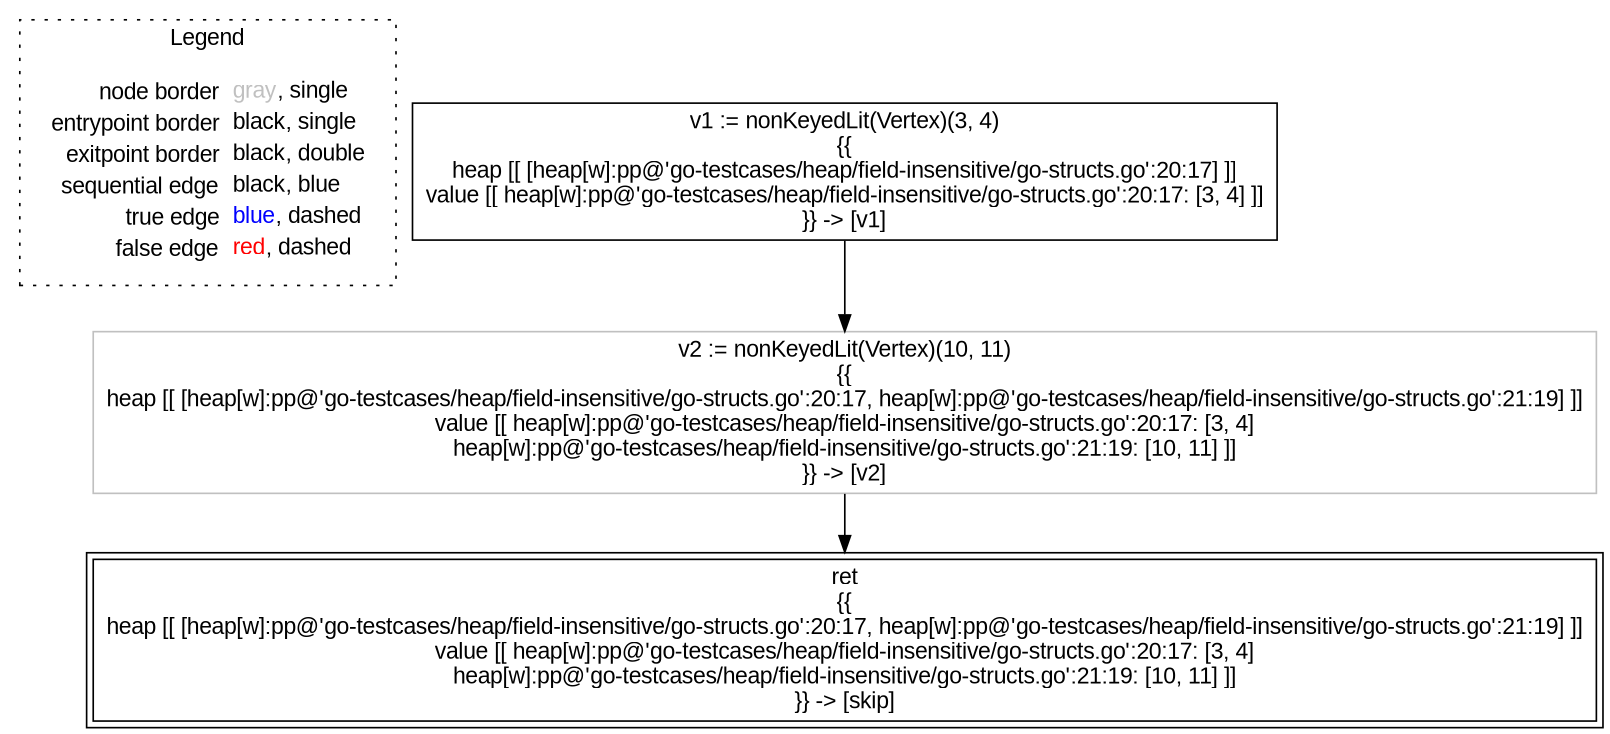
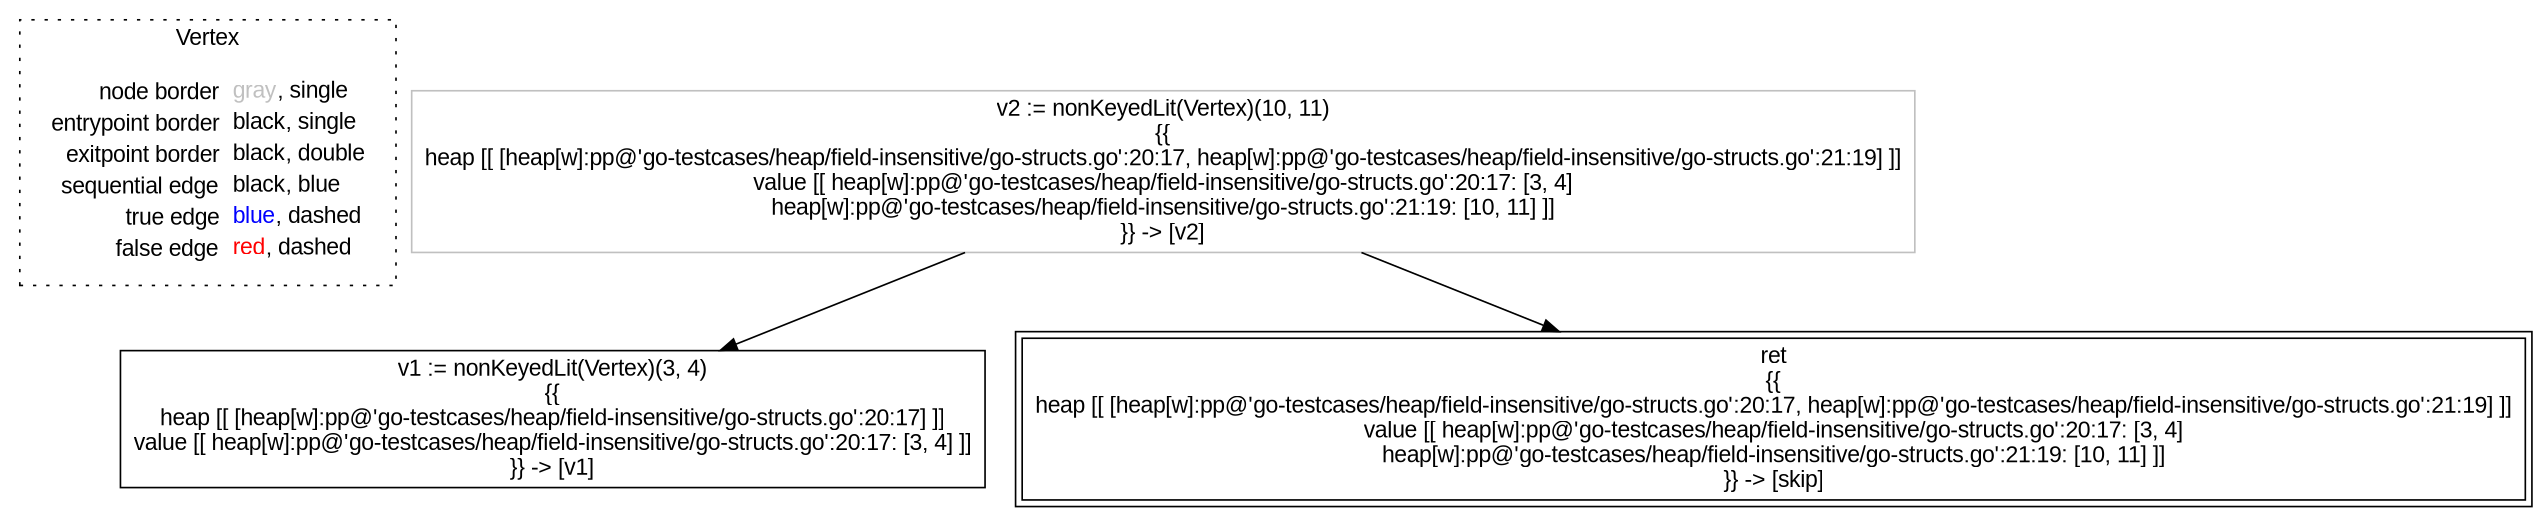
cluster "Legend": label "Legend" -> "Vertex"
edge "v1 := nonKeyedLit(Vertex)(3, 4)" -> "v2 := nonKeyedLit(Vertex)(10, 11)": reversed
